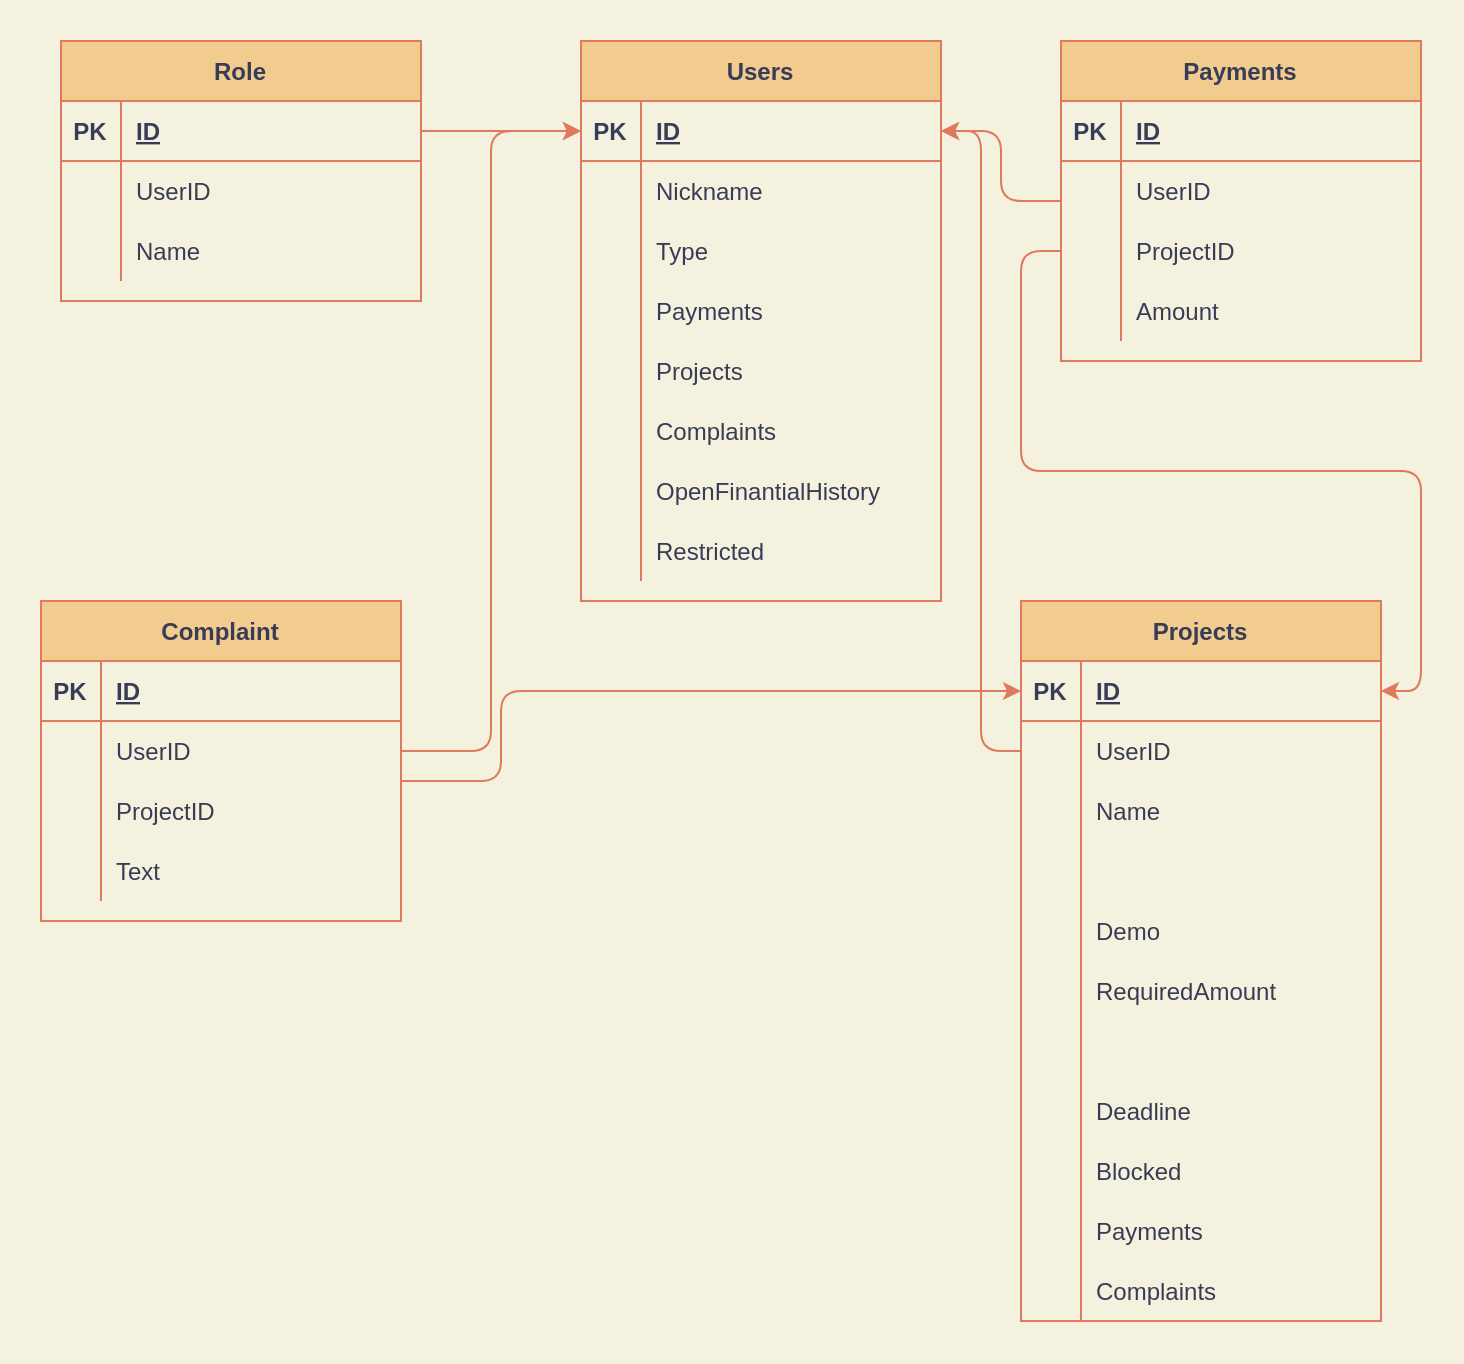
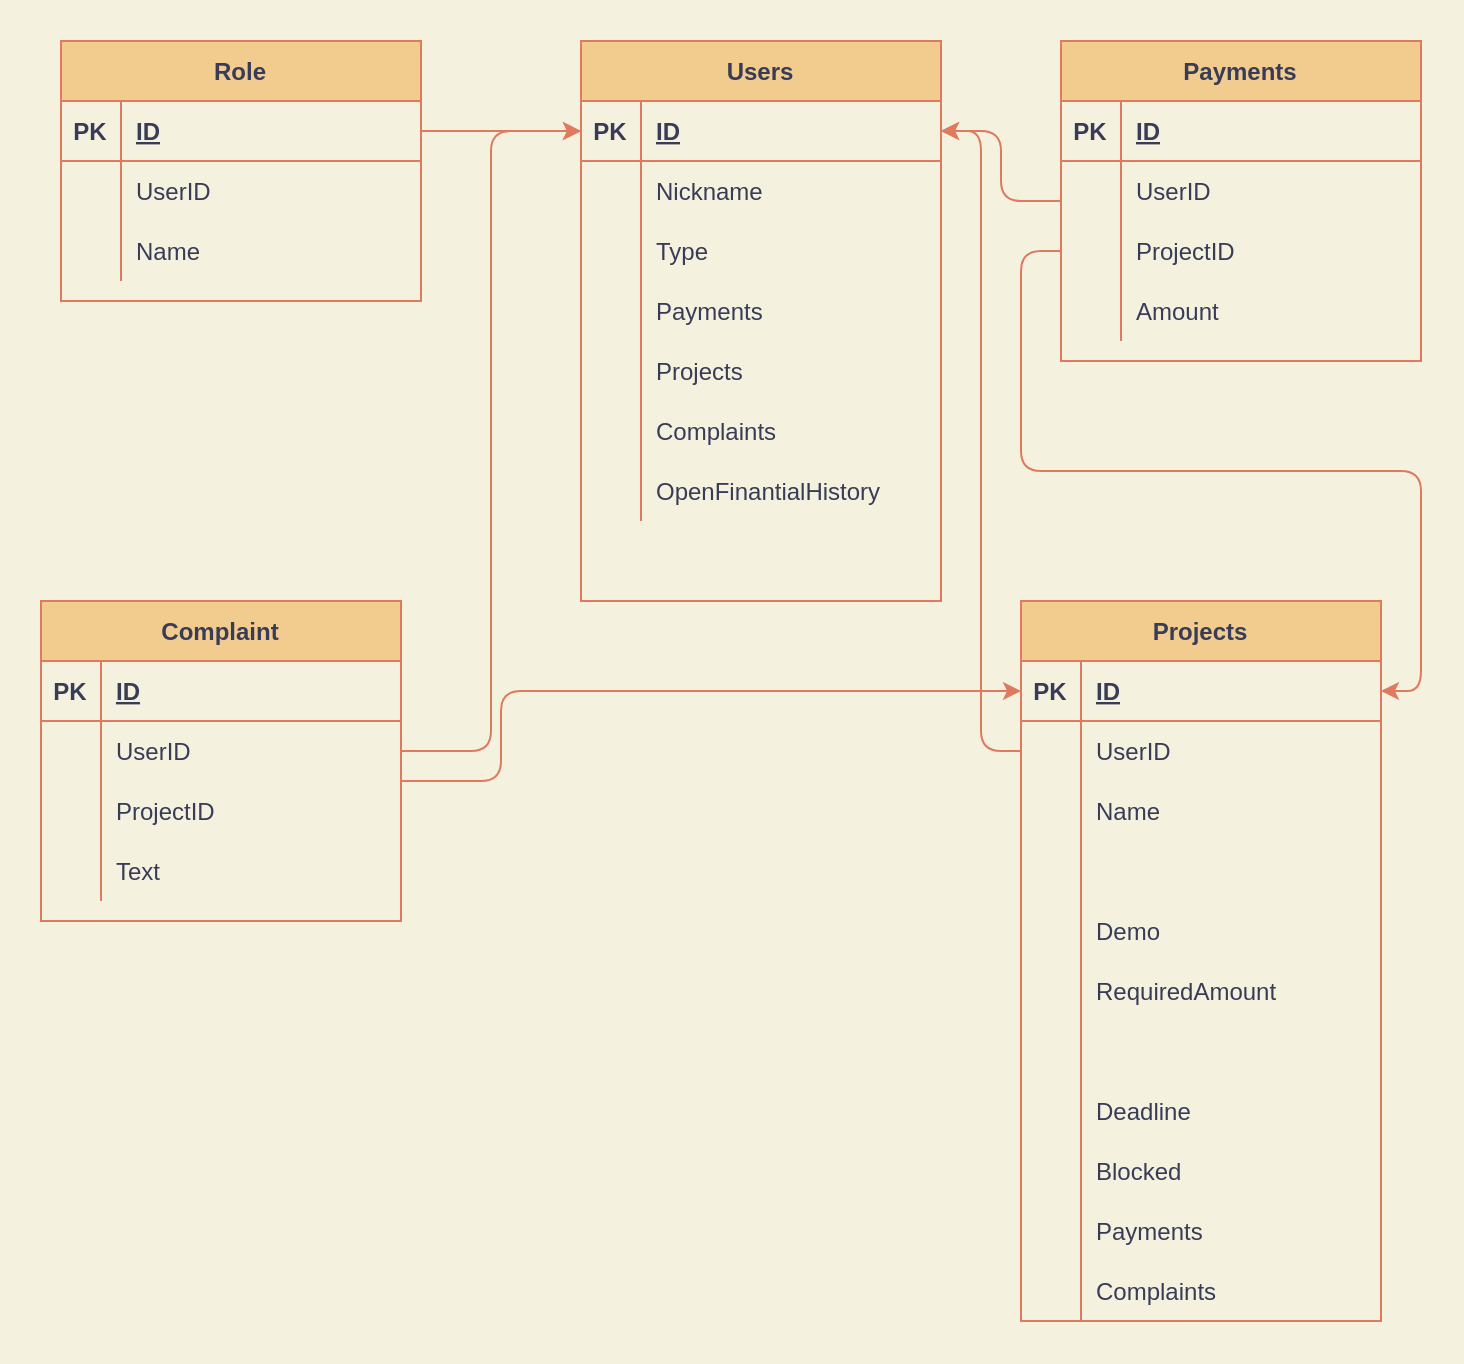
node "Restricted": removed
